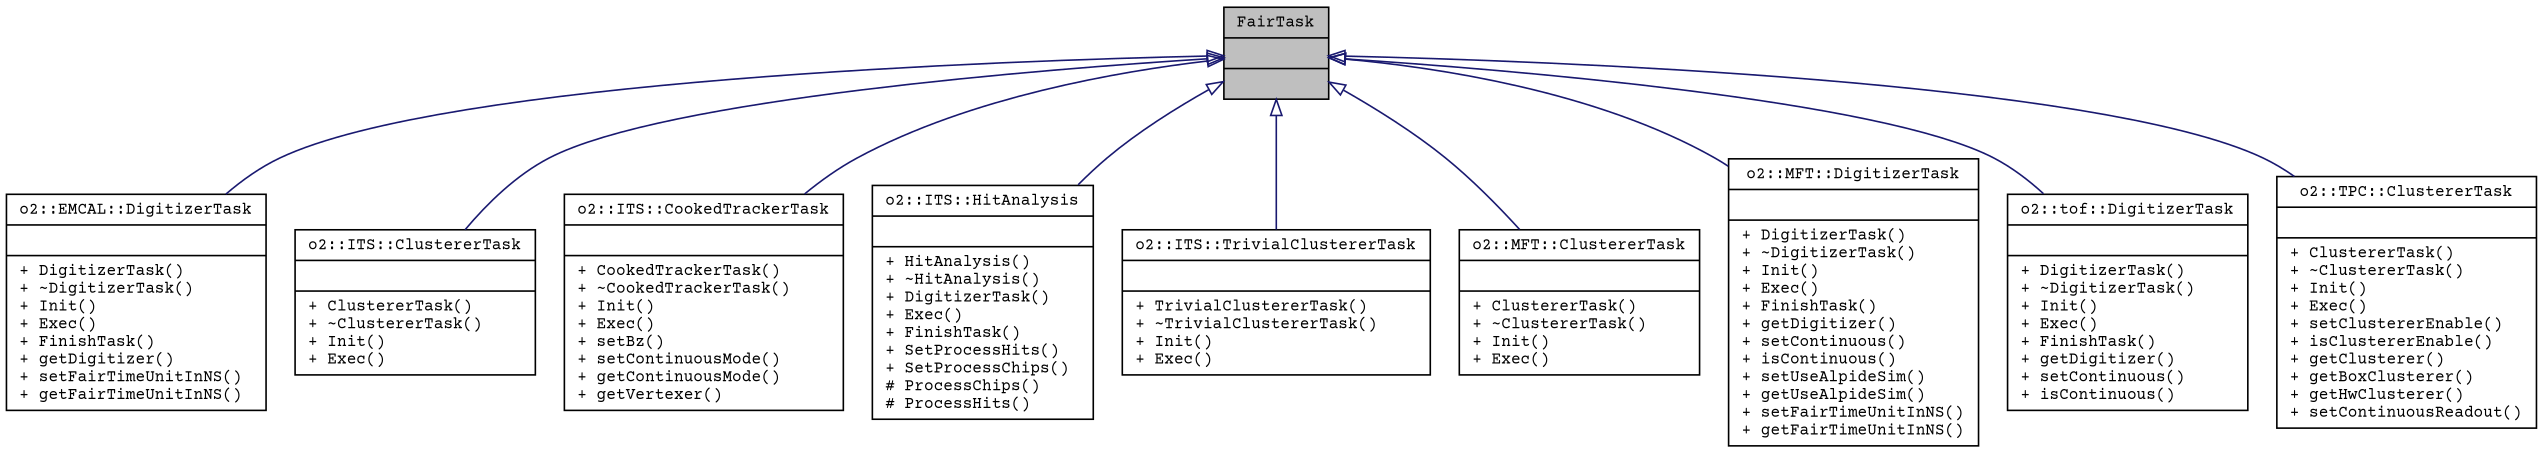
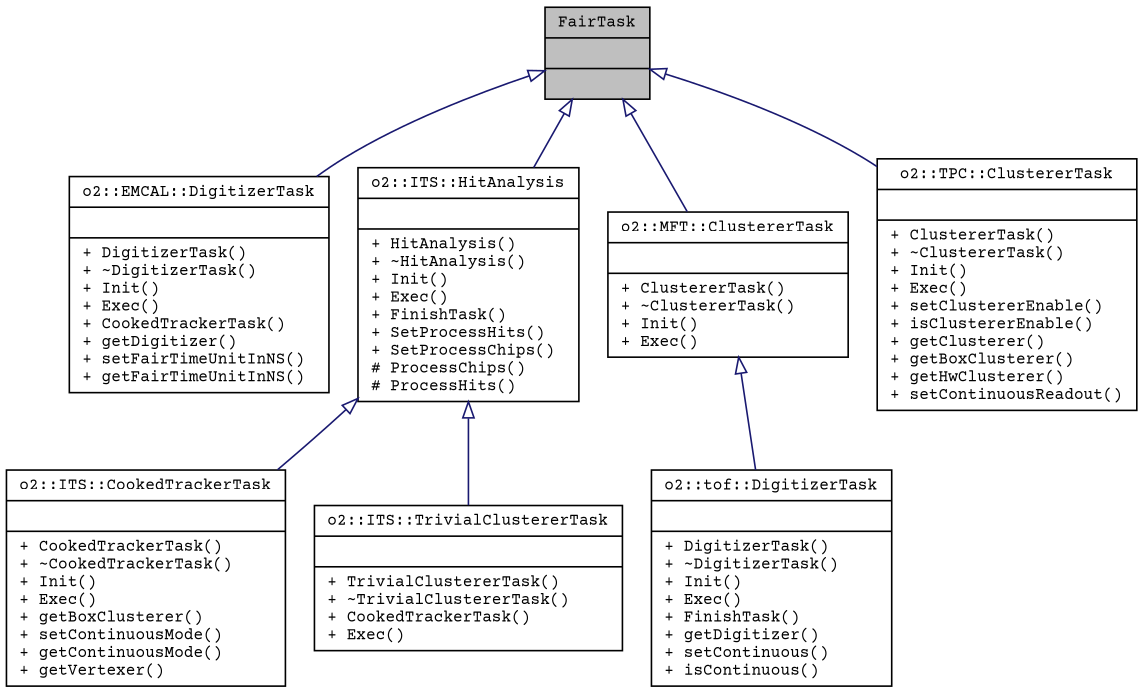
edge "o2::tof::DigitizerTask" -> "FairTask": now "o2::tof::DigitizerTask" -> "o2::MFT::ClustererTask"
edge "o2::ITS::CookedTrackerTask" -> "FairTask": now "o2::ITS::CookedTrackerTask" -> "o2::ITS::HitAnalysis"
edge "o2::ITS::TrivialClustererTask" -> "FairTask": now "o2::ITS::TrivialClustererTask" -> "o2::ITS::HitAnalysis"
node "o2::ITS::HitAnalysis": text "+ DigitizerTask()" -> "+ Init()"
node "o2::ITS::ClustererTask": removed
node "o2::MFT::DigitizerTask": removed
node "o2::EMCAL::DigitizerTask": text "+ FinishTask()" -> "+ CookedTrackerTask()"
node "o2::ITS::CookedTrackerTask": text "+ setBz()" -> "+ getBoxClusterer()"
node "o2::ITS::TrivialClustererTask": text "+ Init()" -> "+ CookedTrackerTask()"
